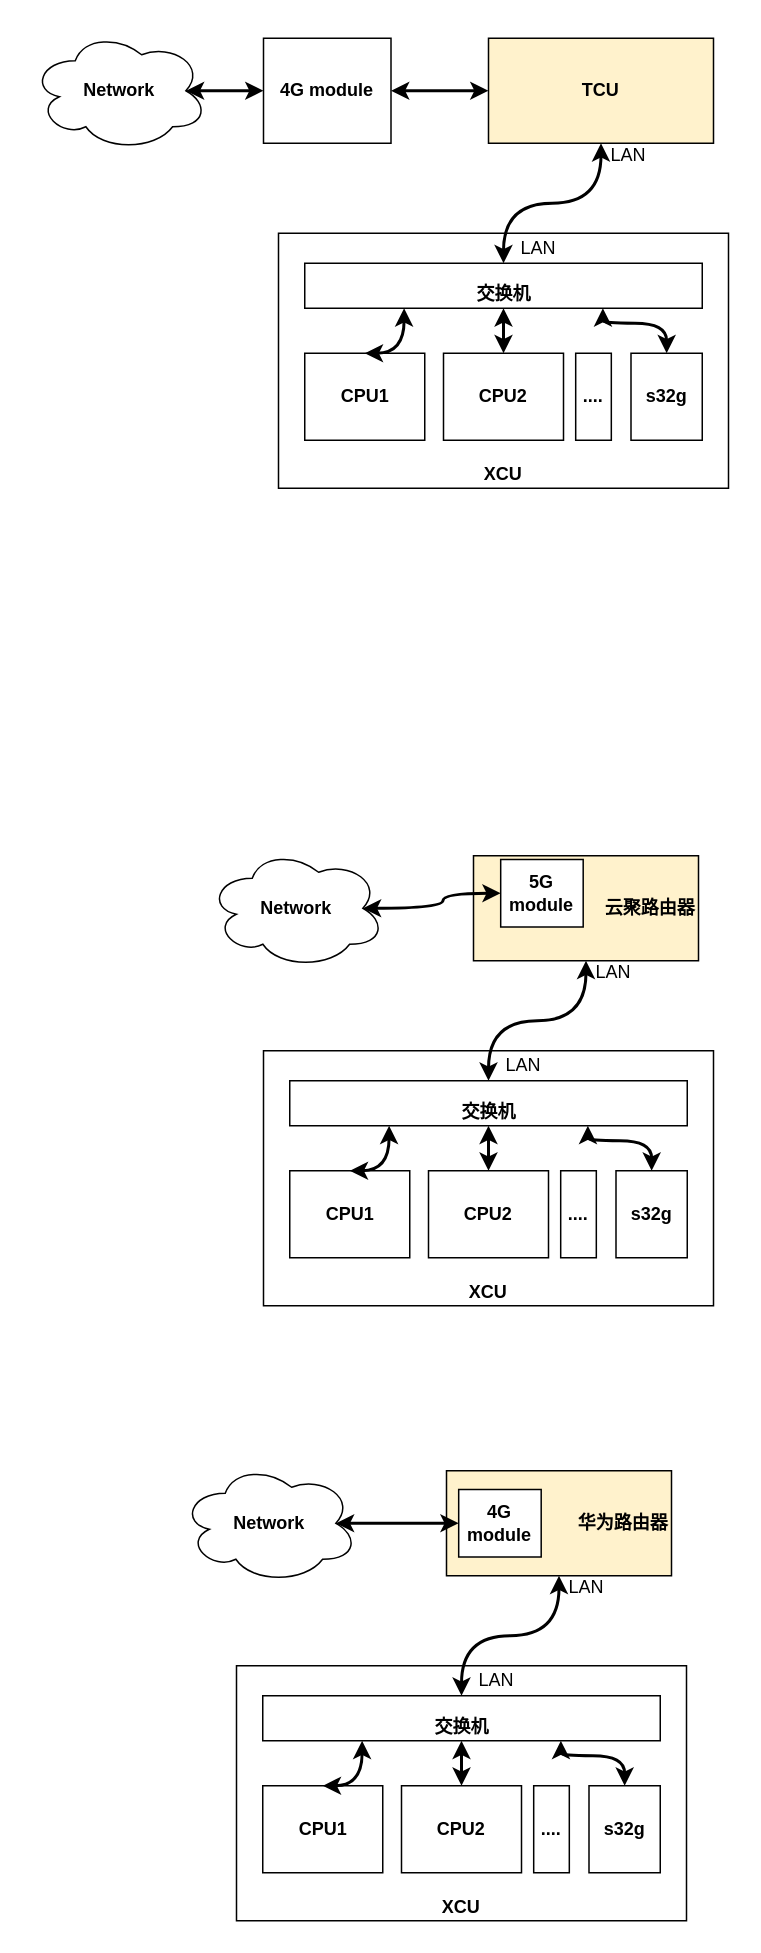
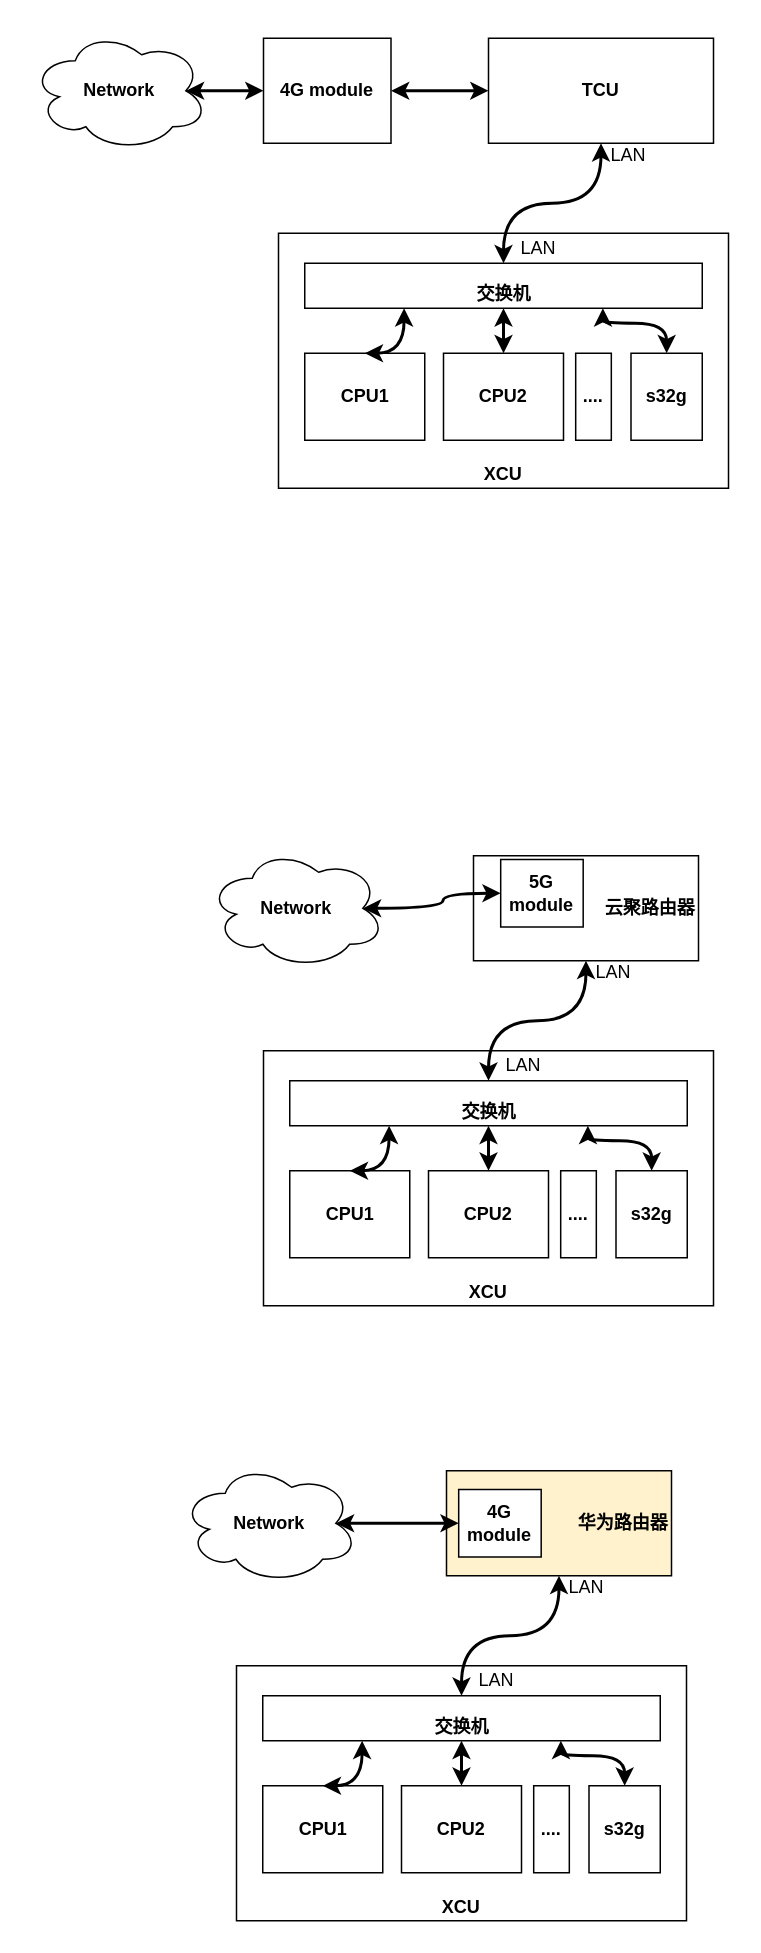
node "TCU": fillcolor #fff2cc -> #ffffff
node "云聚路由器": fillcolor #fff2cc -> #ffffff
